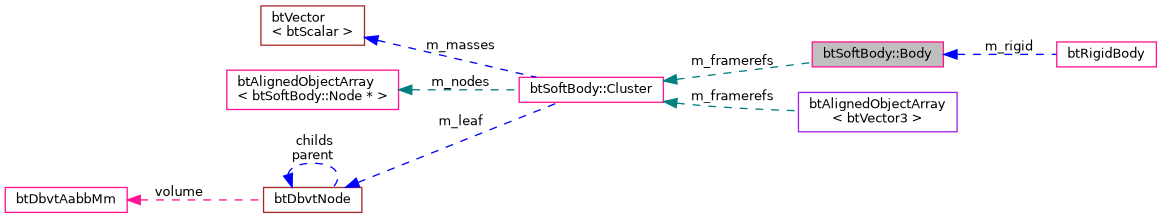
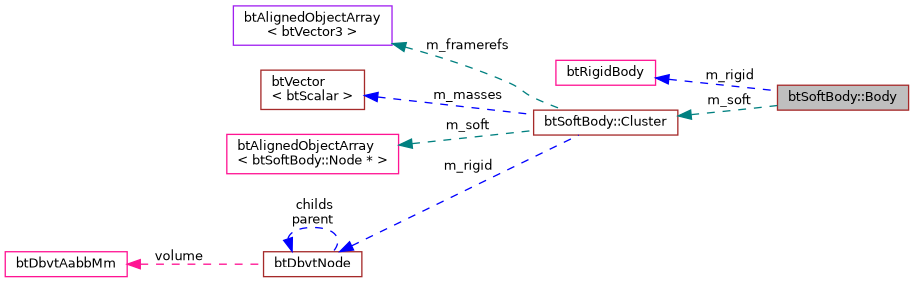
node "btSoftBody::Body": color deeppink -> brown
edge "btRigidBody" -> "btSoftBody::Body": reversed
edge "btSoftBody::Body" -> "btSoftBody::Cluster": label " m_framerefs" -> " m_soft"
edge "btSoftBody::Cluster" -> "btAlignedObjectArray < btSoftBody::Node * >": label " m_nodes" -> " m_soft"
node "btSoftBody::Cluster": color deeppink -> brown
edge "btAlignedObjectArray < btVector3 >" -> "btSoftBody::Cluster": reversed
edge "btSoftBody::Cluster" -> "btDbvtNode": label " m_leaf" -> " m_rigid"
